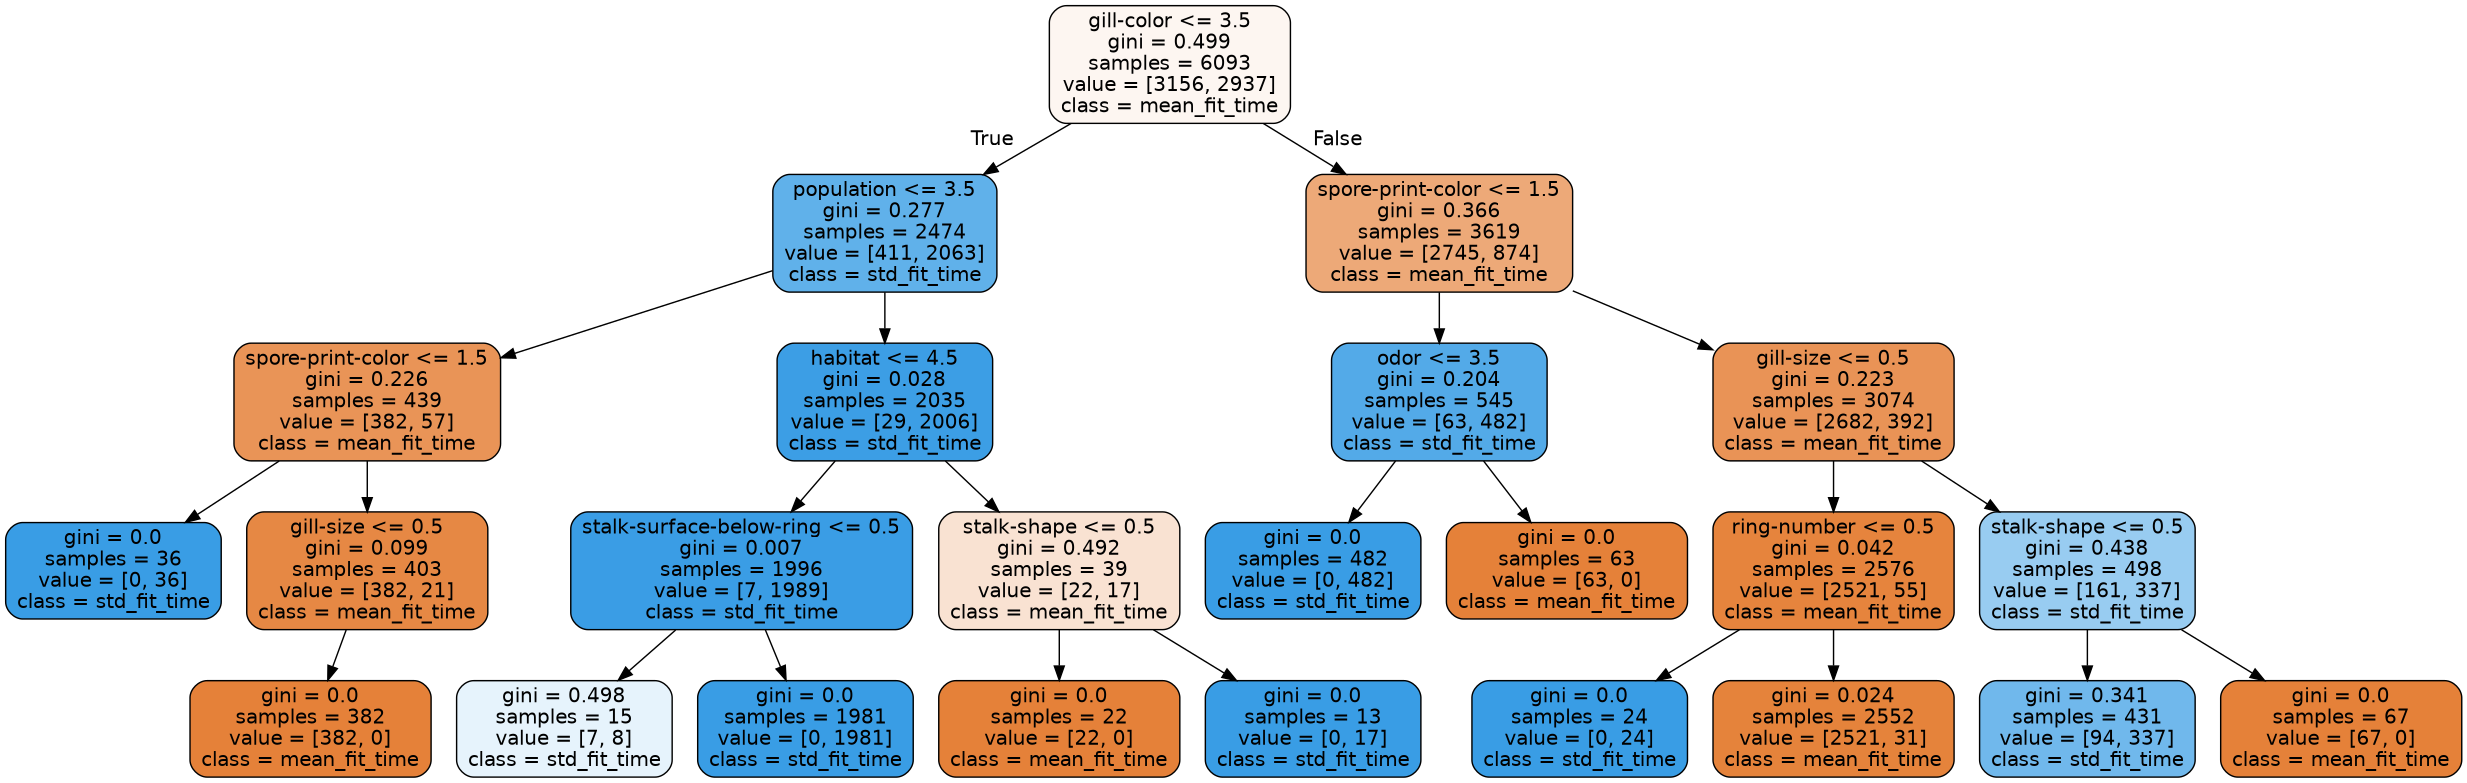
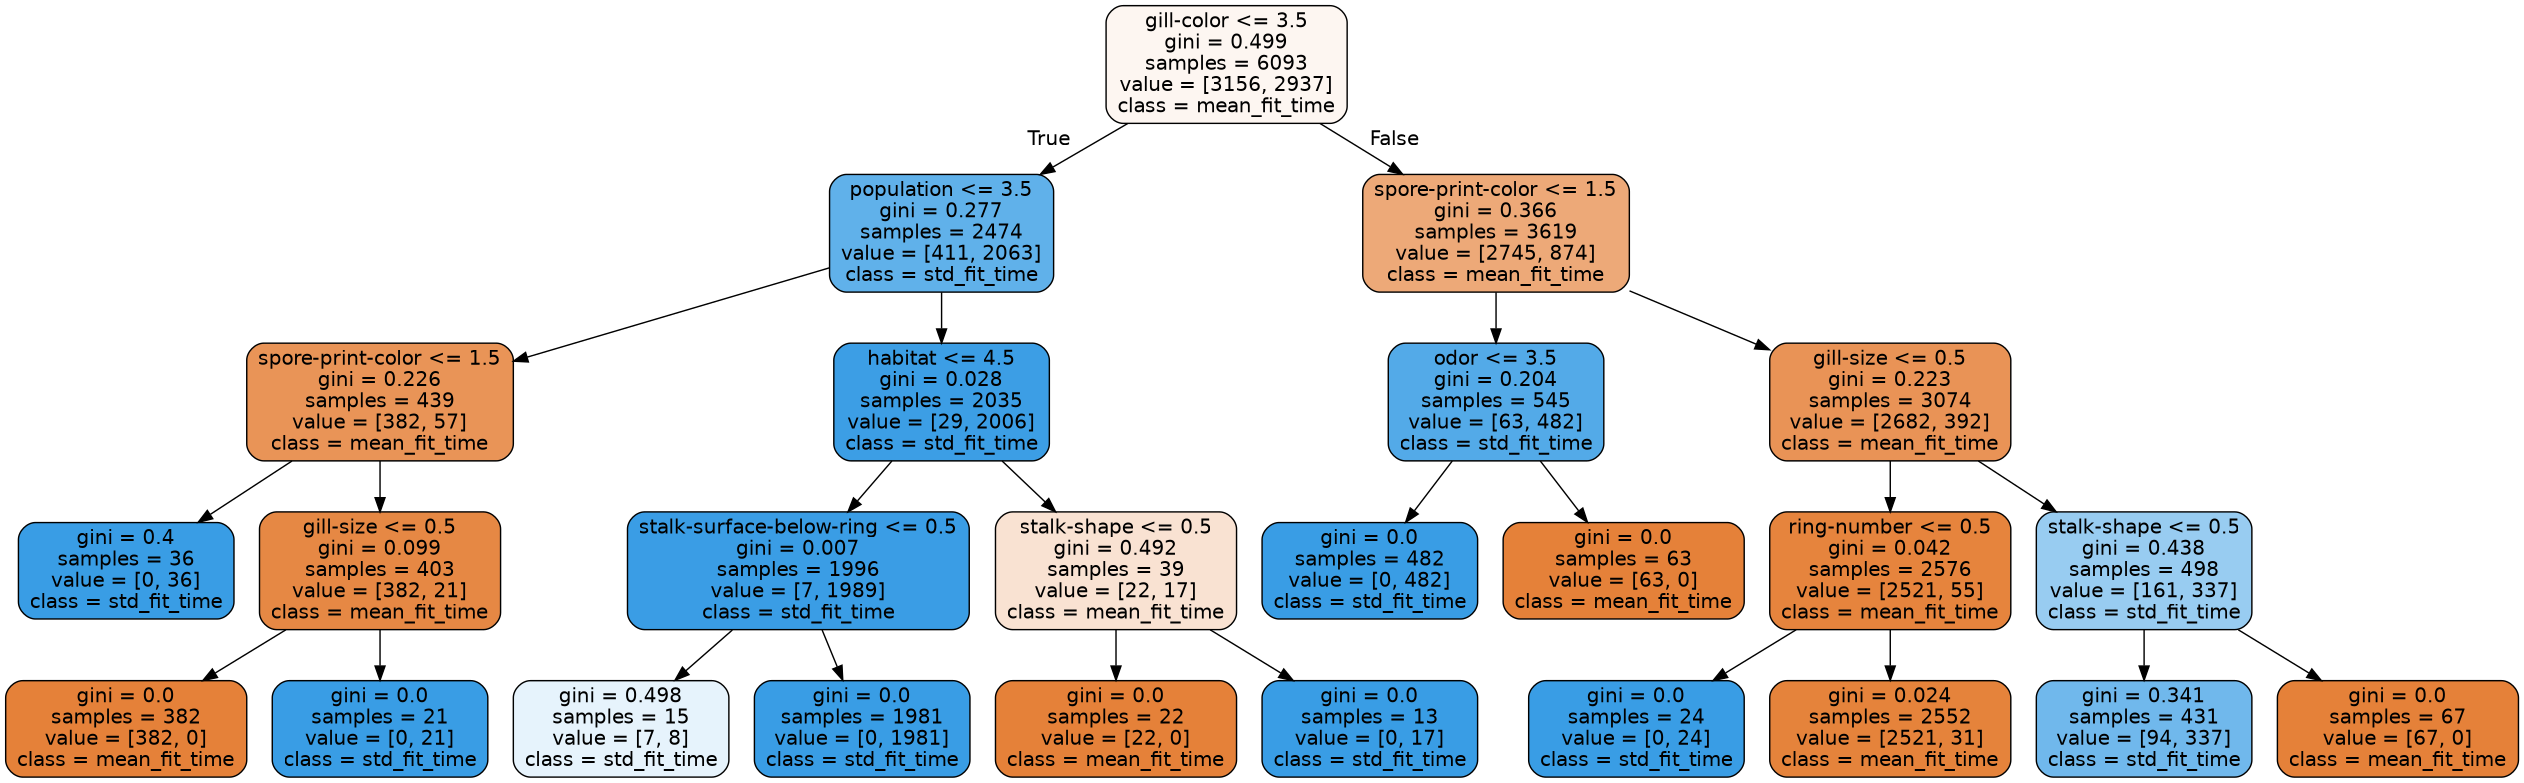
node "gini = 0.0 samples = 36 value = [0, 36] class = std_fit_time": label "gini = 0.0 samples = 36 value = [0, 36] class = std_fit_time" -> "gini = 0.4 samples = 36 value = [0, 36] class = std_fit_time"
node "gini = 0.0 samples = 21 value = [0, 21] class = std_fit_time": added
